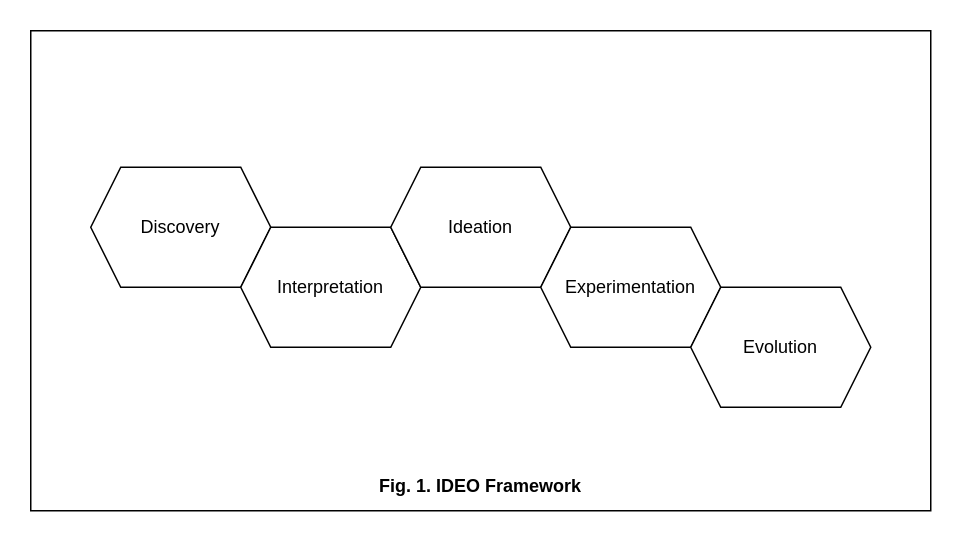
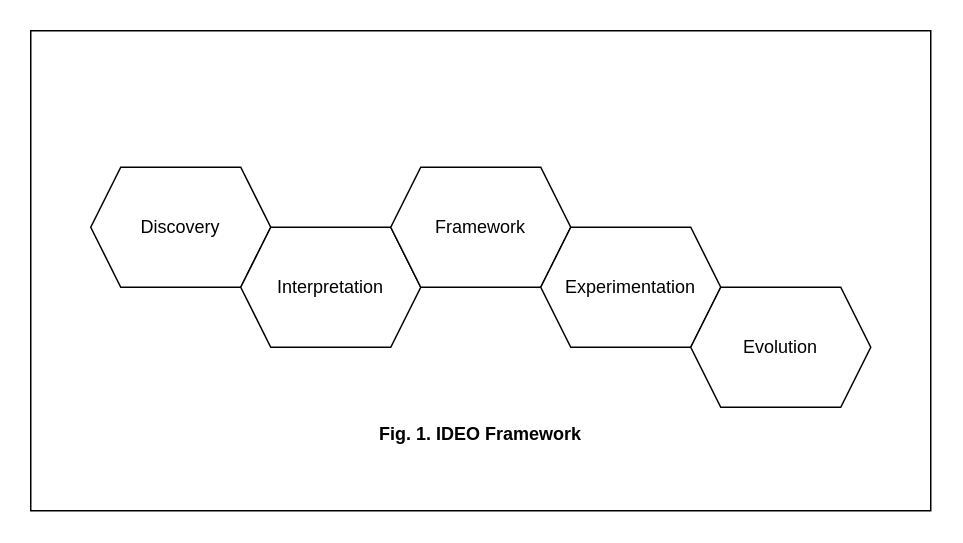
node "Ideation": label "Ideation" -> "Framework"
node "Fig. 1. IDEO Framework": moved (481, 487) -> (481, 434)
